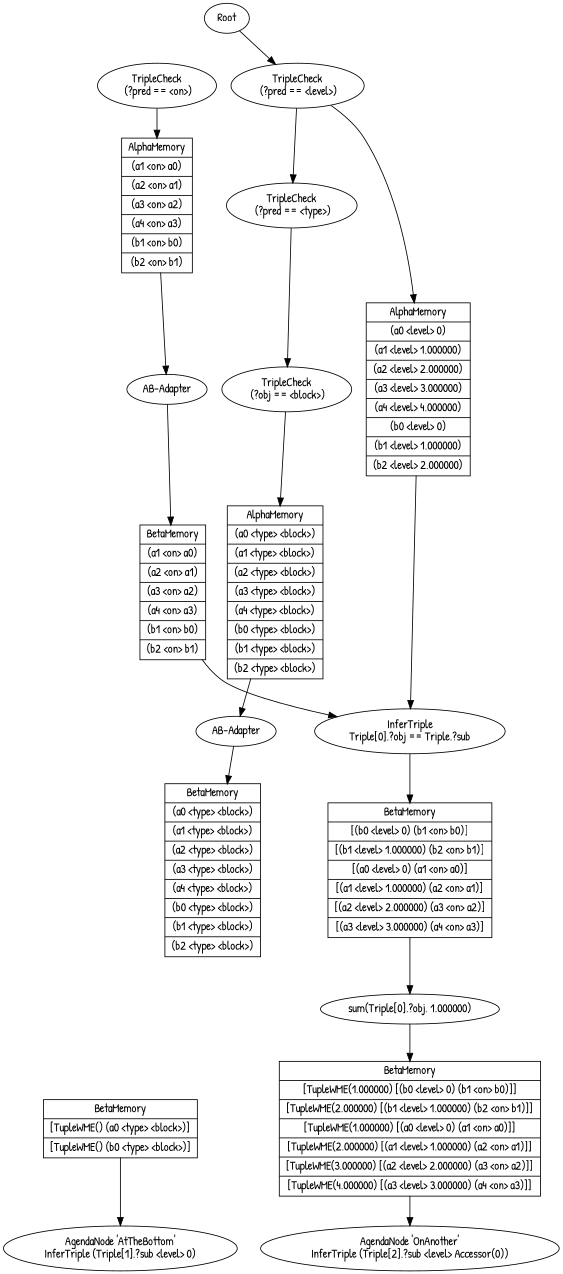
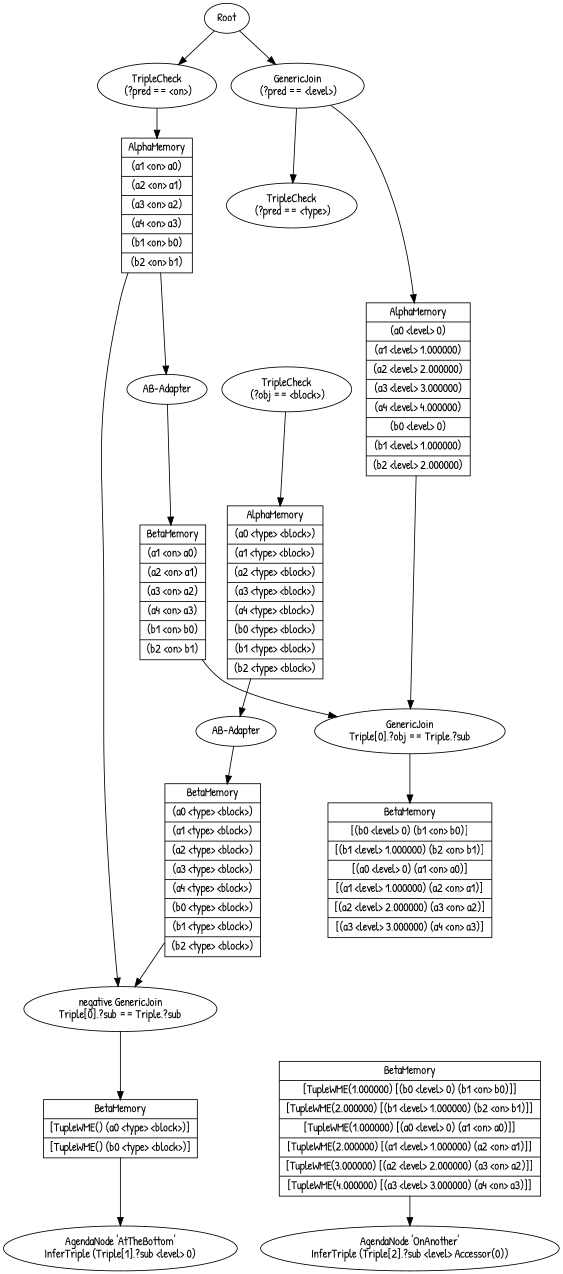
edge "Root" -> "TripleCheck (?pred == <on>)": added
node "TripleCheck (?pred == <level>)": label "TripleCheck (?pred == <level>)" -> "GenericJoin (?pred == <level>)"
edge "TripleCheck (?pred == <type>)" -> "TripleCheck (?obj == <block>)": removed
node "InferTriple Triple[0].?obj == Triple.?sub": label "InferTriple Triple[0].?obj == Triple.?sub" -> "GenericJoin Triple[0].?obj == Triple.?sub"
node "negative GenericJoin Triple[0].?sub == Triple.?sub": added
node "sum(Triple[0].?obj, 1.000000)": removed
